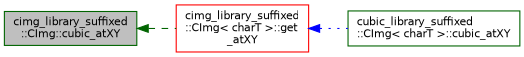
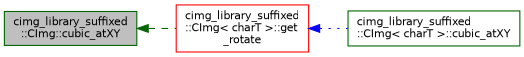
node "cimg_library_suffixed ::CImg< charT >::get _atXY": label "cimg_library_suffixed ::CImg< charT >::get _atXY" -> "cimg_library_suffixed ::CImg< charT >::get _rotate"
node "cubic_library_suffixed ::CImg< charT >::cubic_atXY": label "cubic_library_suffixed ::CImg< charT >::cubic_atXY" -> "cimg_library_suffixed ::CImg< charT >::cubic_atXY"
